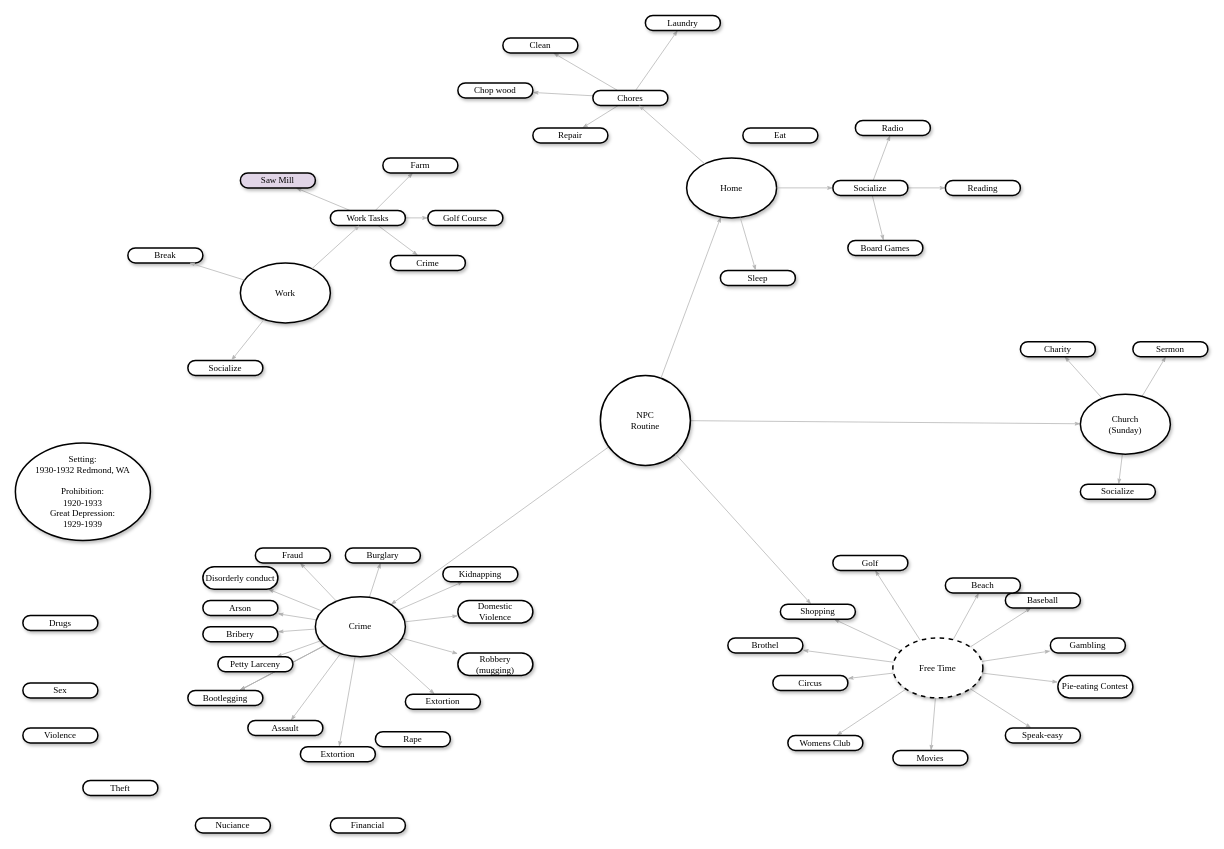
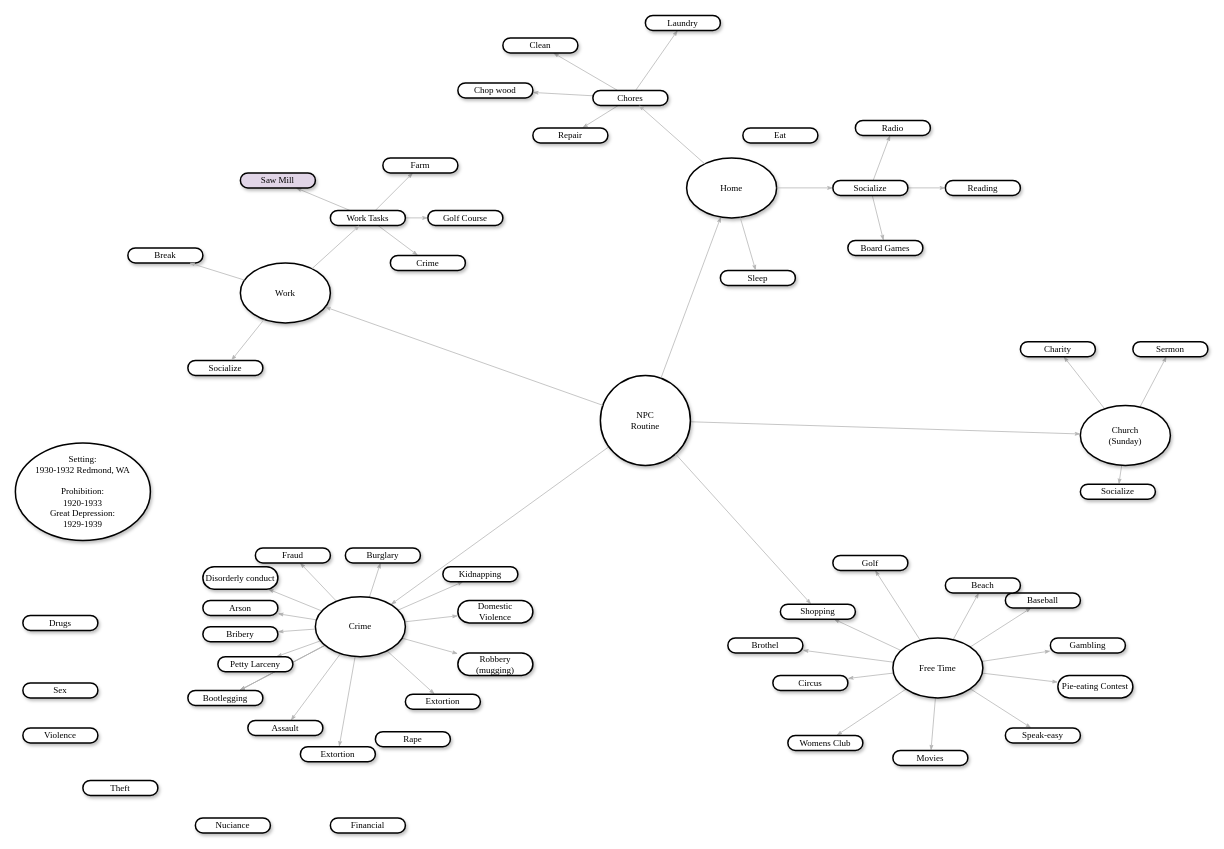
edge "NPC Routine" -> "Work": added
node "Church (Sunday)": moved (1125, 424) -> (1125, 435)
node "Free Time": style dashed -> solid
